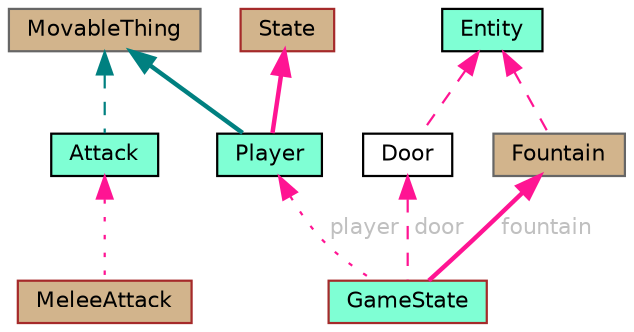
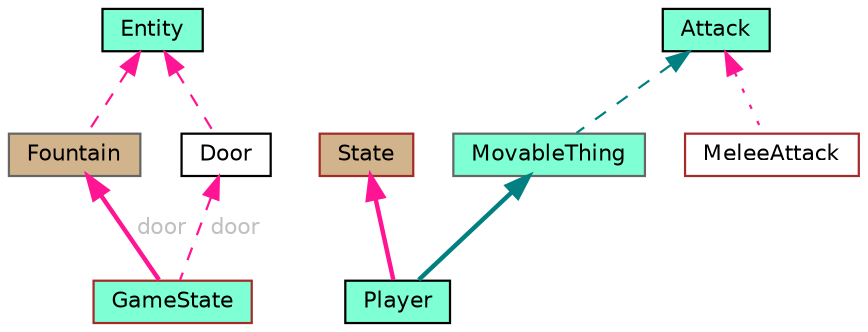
node "MovableThing": fillcolor tan -> aquamarine
edge "Attack" -> "MovableThing": reversed
edge "GameState" -> "Fountain": label " fountain" -> " door"
edge "GameState" -> "Player": removed, label "player"
node "MeleeAttack": fillcolor tan -> white
